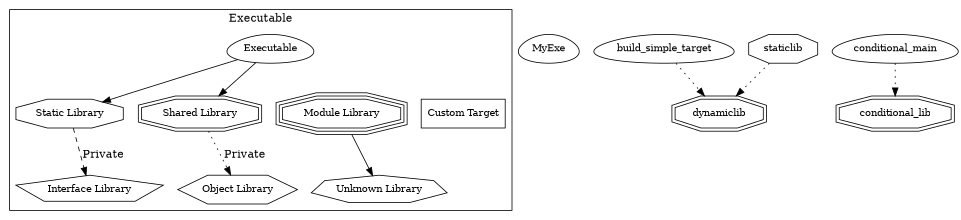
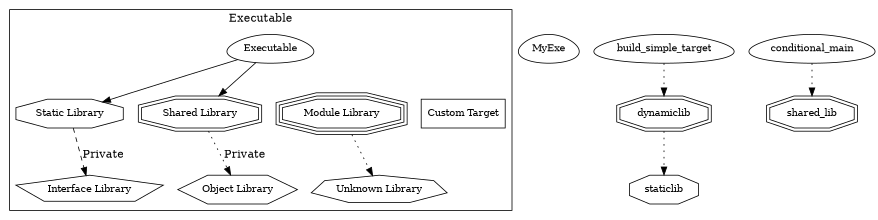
edge "staticlib" -> "dynamiclib": reversed
node "conditional_lib": label "conditional_lib" -> "shared_lib"
edge "Module Library" -> "Unknown Library": style solid -> dotted
